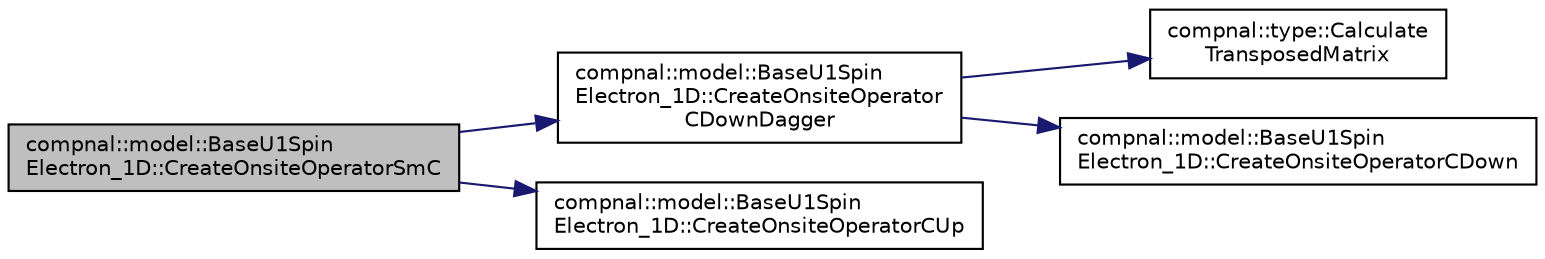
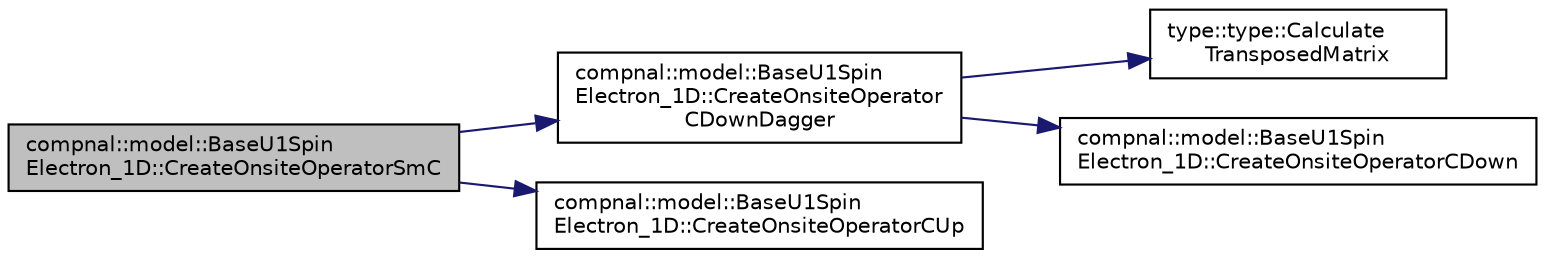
node "compnal::type::Calculate TransposedMatrix": label "compnal::type::Calculate TransposedMatrix" -> "type::type::Calculate TransposedMatrix"
